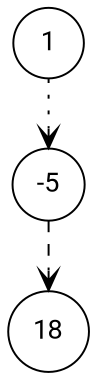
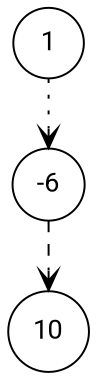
node "-5": label "-5" -> "-6"
node "18": label "18" -> "10"
